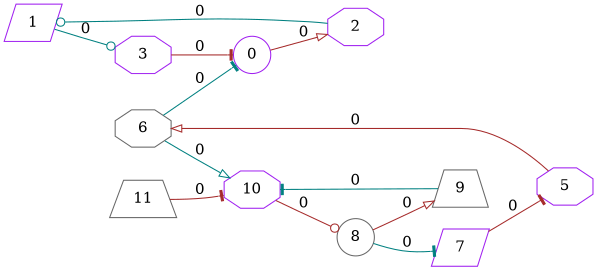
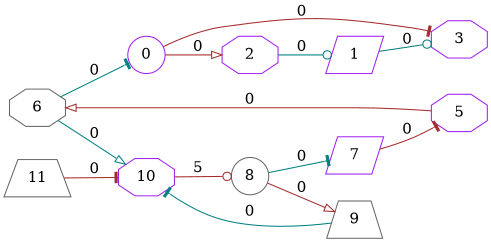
edge "3" -> "0": reversed
edge "10" -> "8": label "0" -> "5"
